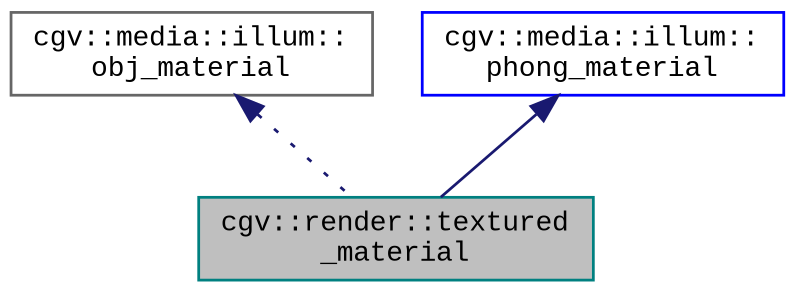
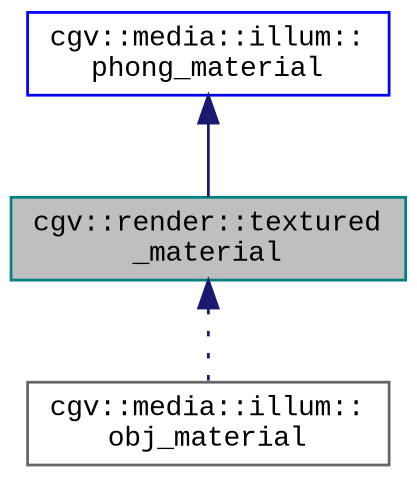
edge "cgv::render::textured _material" -> "cgv::media::illum:: obj_material": reversed
